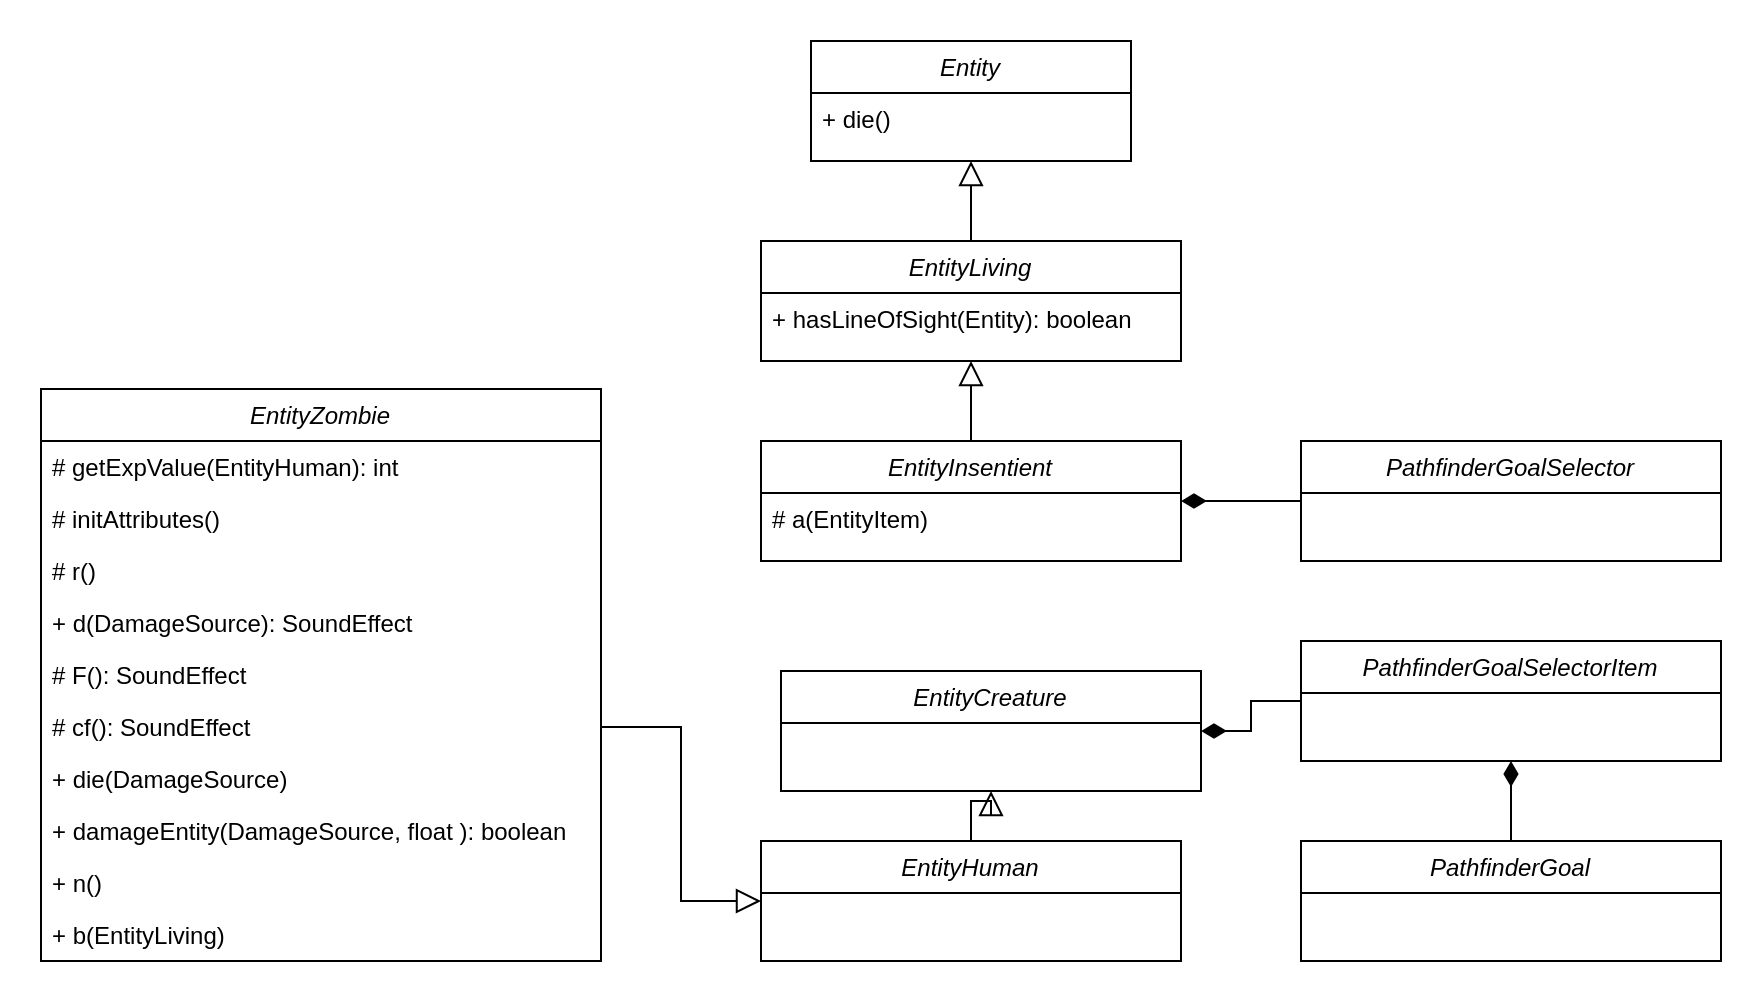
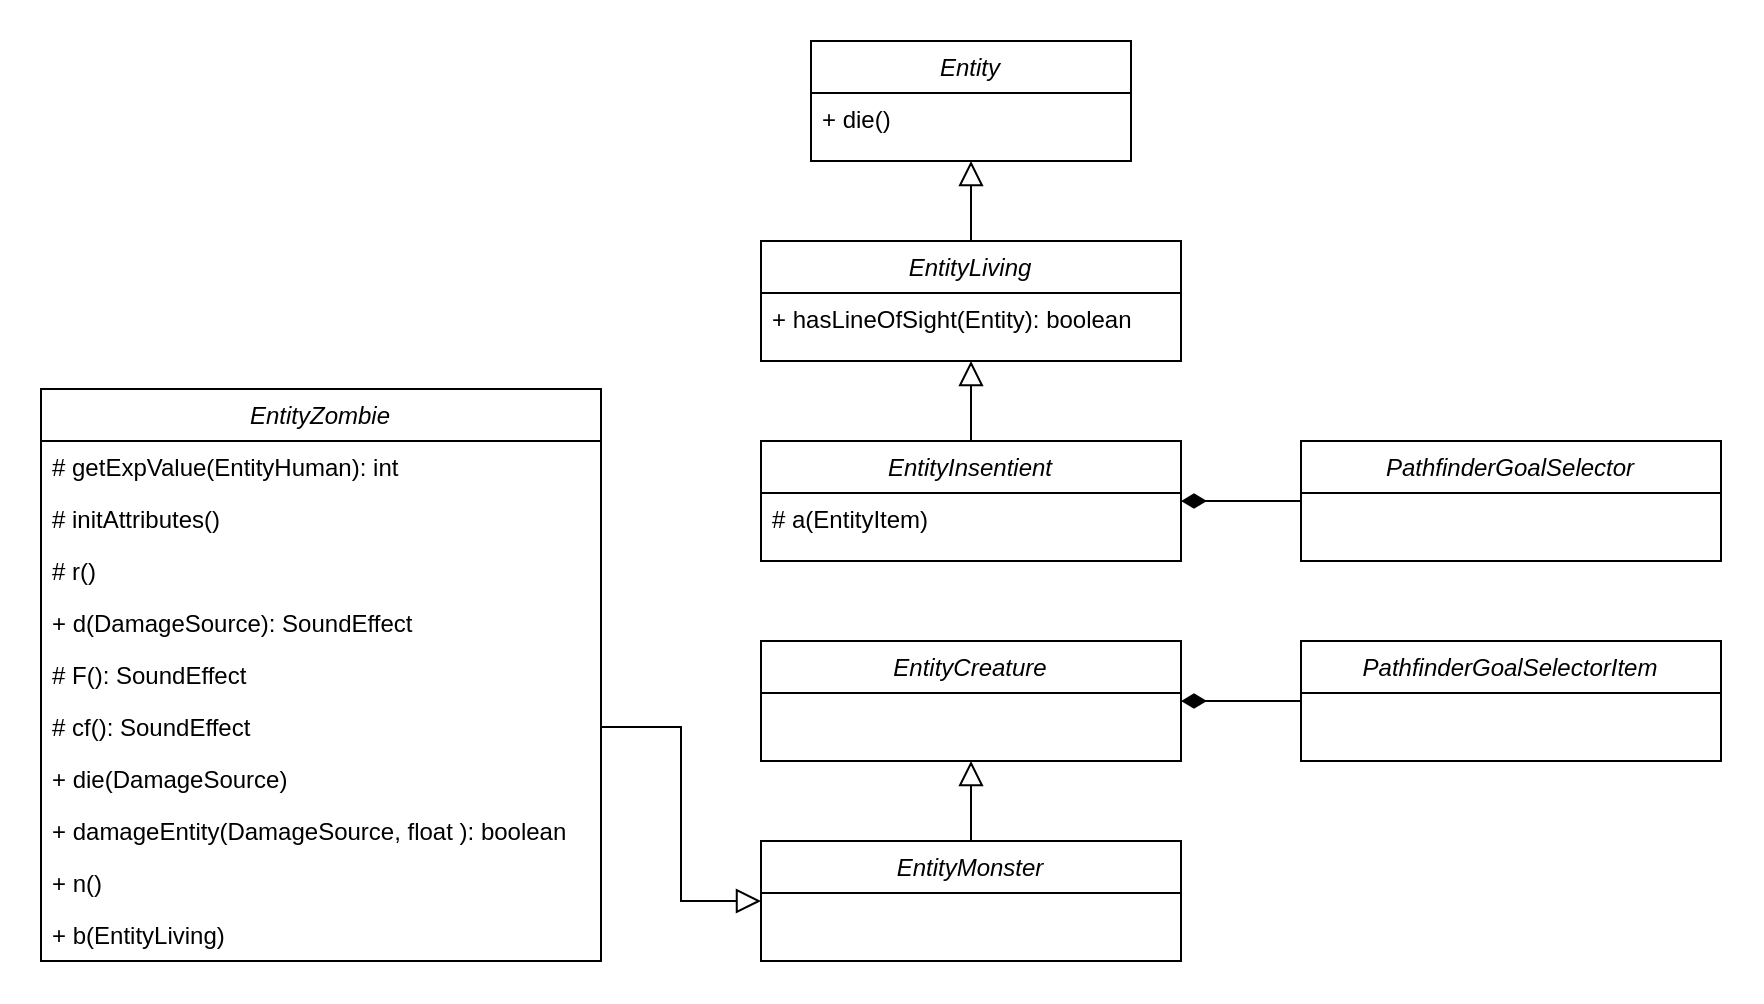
node "EntityCreature": moved (991, 731) -> (971, 701)
edge "PathfinderGoal" -> "PathfinderGoalSelectorItem": removed
node "EntityHuman": label "EntityHuman" -> "EntityMonster"
node "PathfinderGoal": removed
